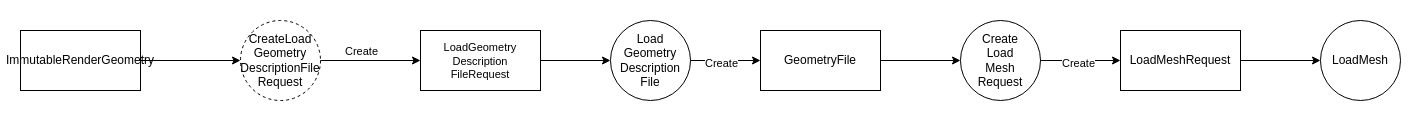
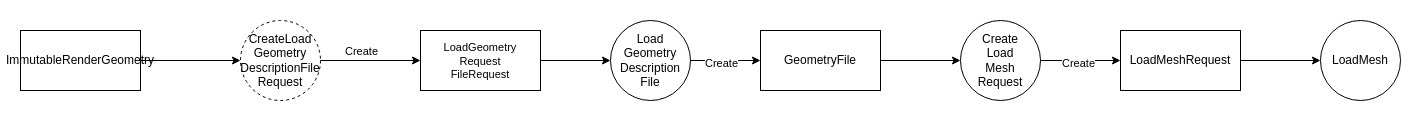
node "LoadGeometry Description FileRequest": label "LoadGeometry Description FileRequest" -> "LoadGeometry Request FileRequest"
